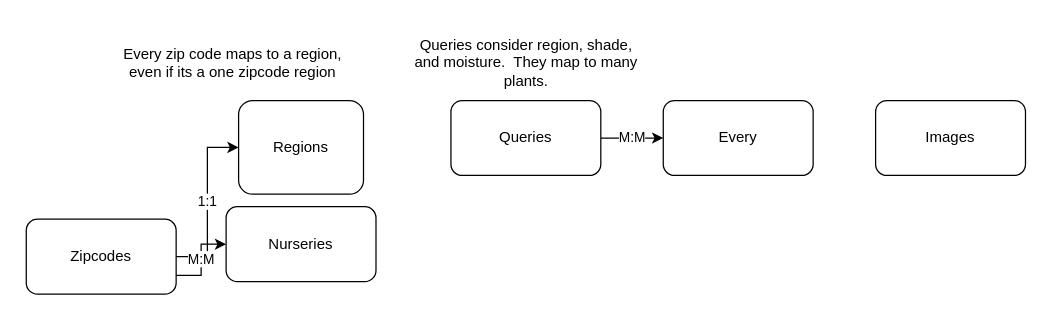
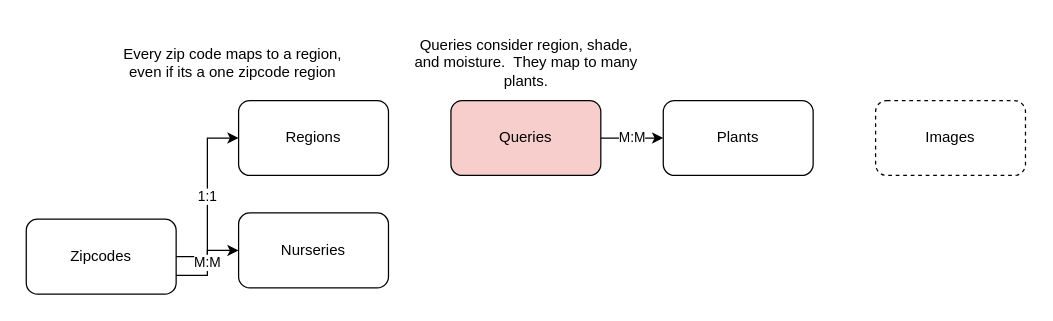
node "Queries": fillcolor #ffffff -> #f8cecc
node "Every": label "Every" -> "Plants"
node "Images": style solid -> dashed
node "Regions": size 125x94 -> 150x75
node "Nurseries": moved (301, 244) -> (313, 251)
